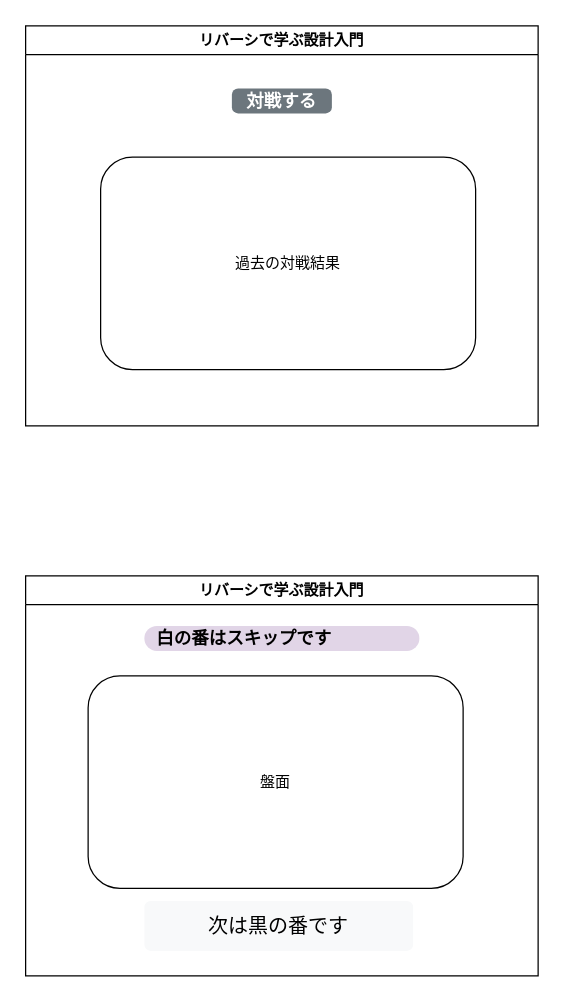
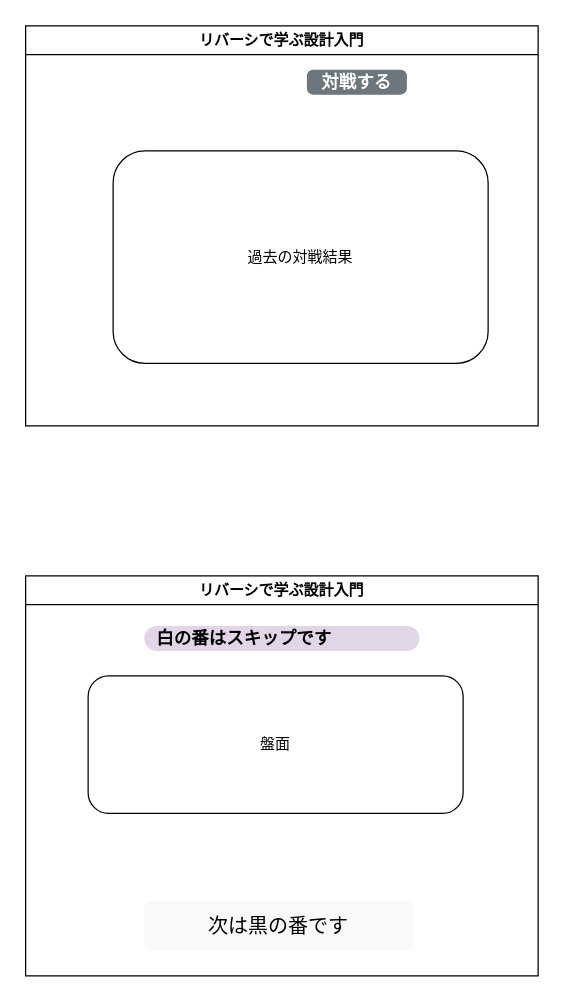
node "対戦する": moved (282, 101) -> (357, 82)
node "過去の対戦結果": moved (288, 263) -> (301, 257)
node "盤面": size 375x213 -> 375x138
